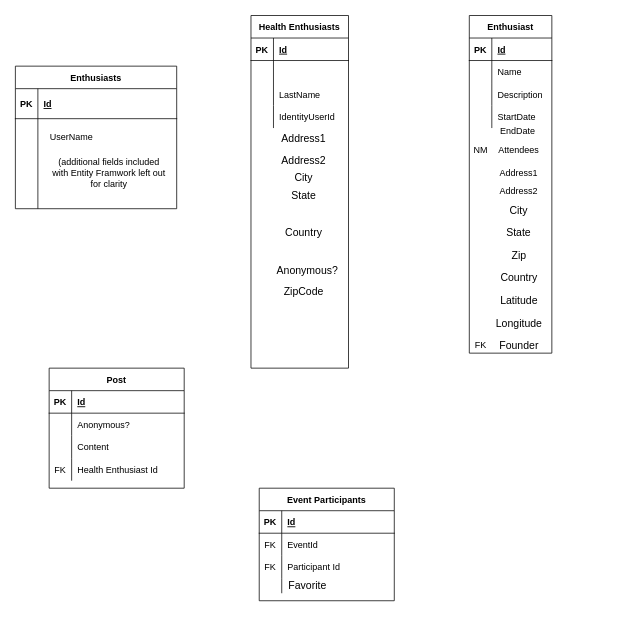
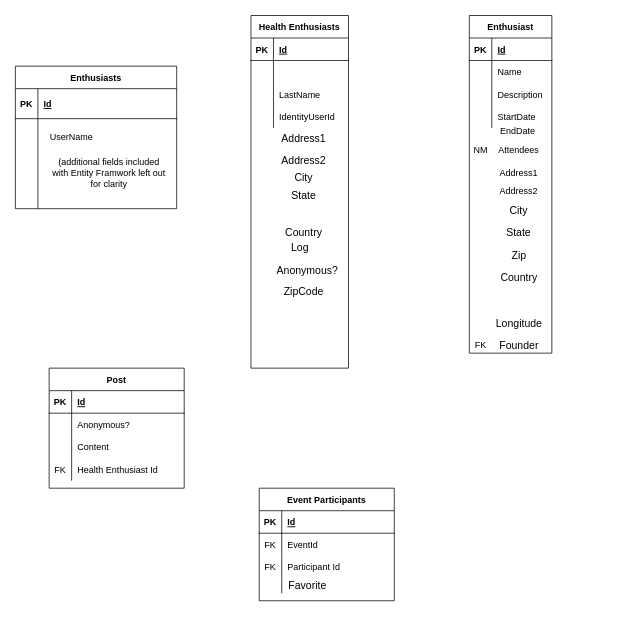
node "Log": added
node "Latitude": removed
